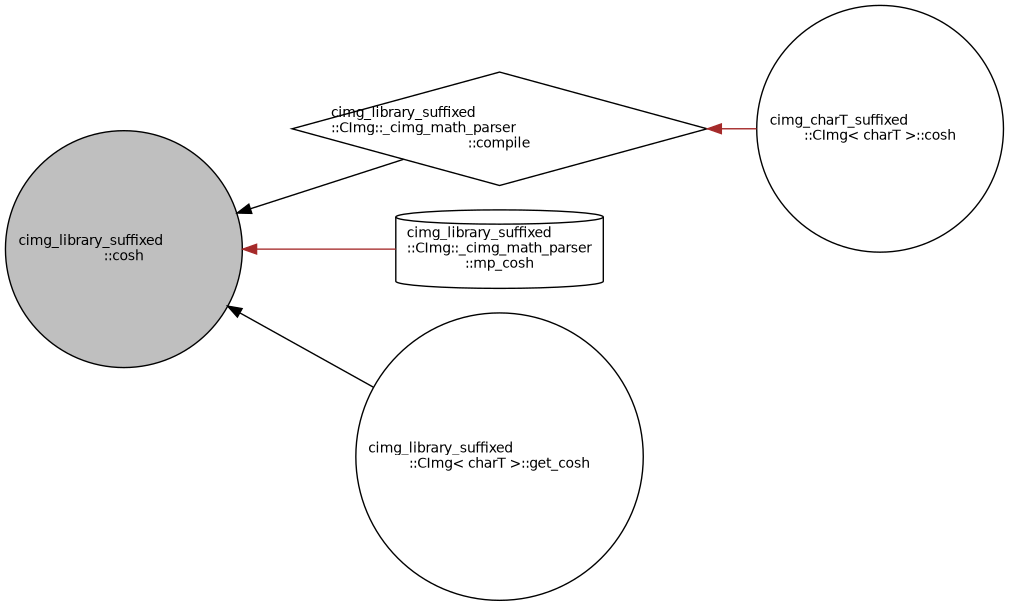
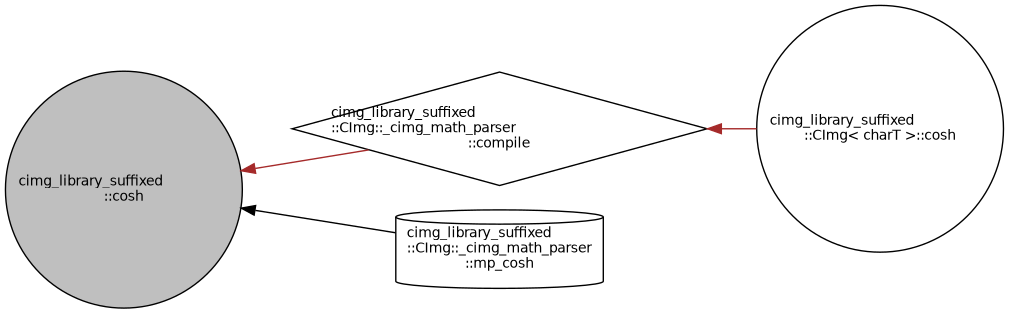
node "cimg_charT_suffixed ::CImg< charT >::cosh": label "cimg_charT_suffixed ::CImg< charT >::cosh" -> "cimg_library_suffixed ::CImg< charT >::cosh"
edge "cimg_library_suffixed ::CImg::_cimg_math_parser ::compile" -> "cimg_library_suffixed ::cosh": color black -> brown
edge "cimg_library_suffixed ::CImg::_cimg_math_parser ::mp_cosh" -> "cimg_library_suffixed ::cosh": color brown -> black
node "cimg_library_suffixed ::CImg< charT >::get_cosh": removed
